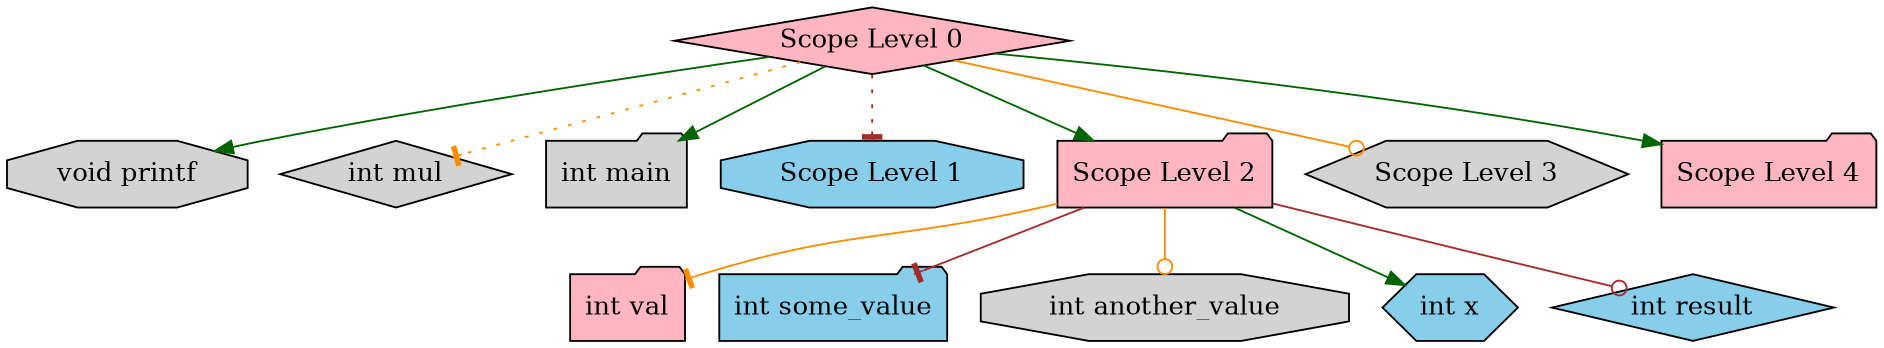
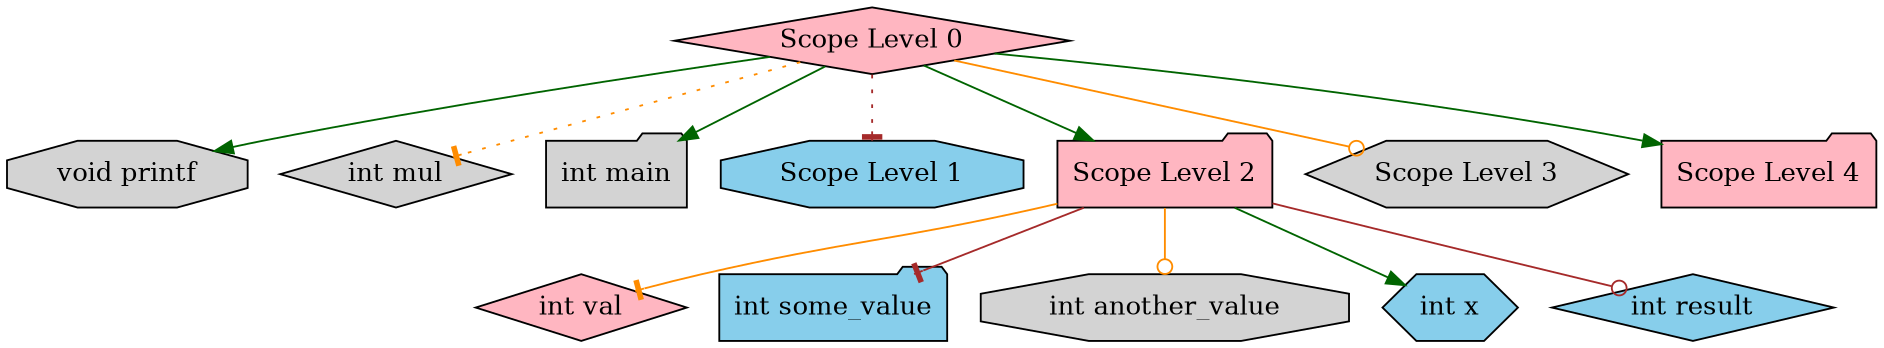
node "int val": shape folder -> diamond
